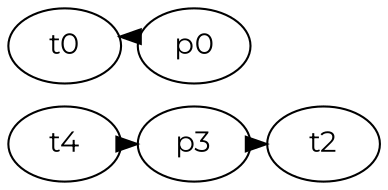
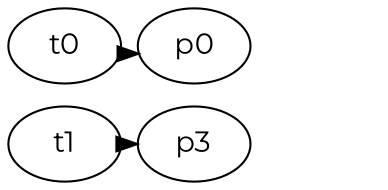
edge "p0" -> "t0": reversed
node "t4": label "t4" -> "t1"
node "t2": removed
